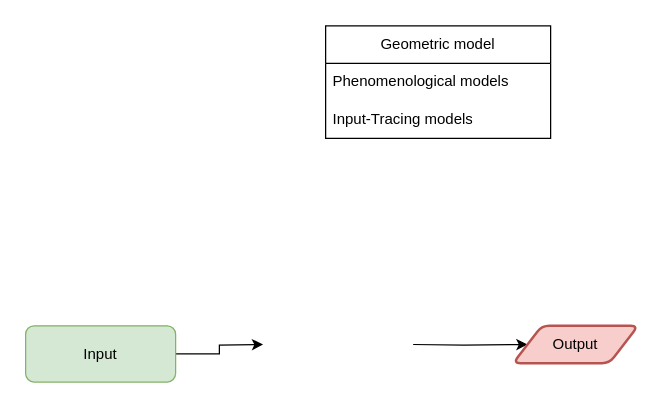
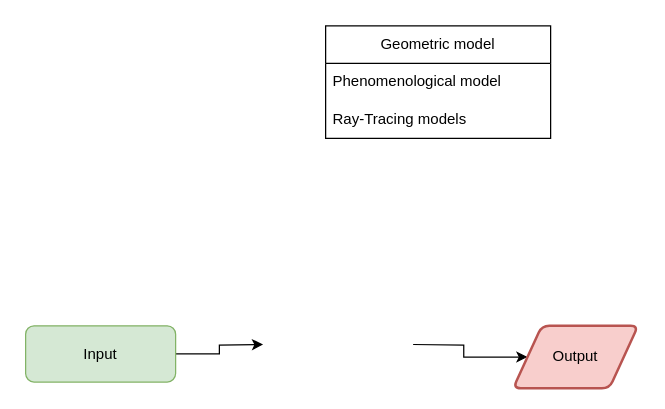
node "Phenomenological models": label "Phenomenological models" -> "Phenomenological model"
node "Input-Tracing models": label "Input-Tracing models" -> "Ray-Tracing models"
node "Output": size 125x38 -> 125x63
